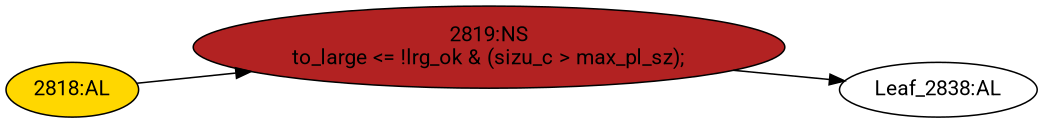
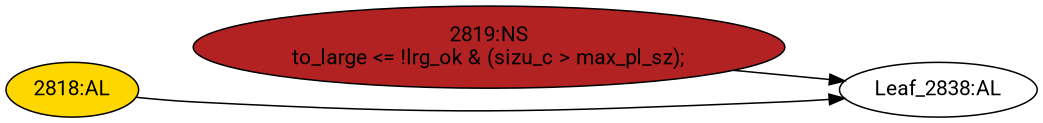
edge "2818:AL" -> "2819:NS to_large <= !lrg_ok & (sizu_c > max_pl_sz);": now "2818:AL" -> "Leaf_2838:AL"
